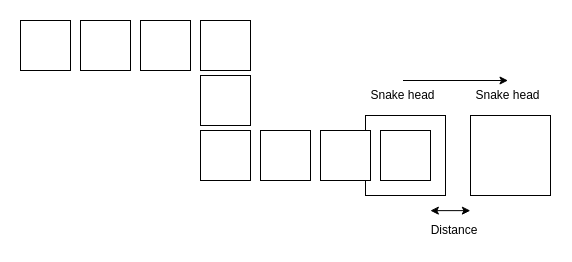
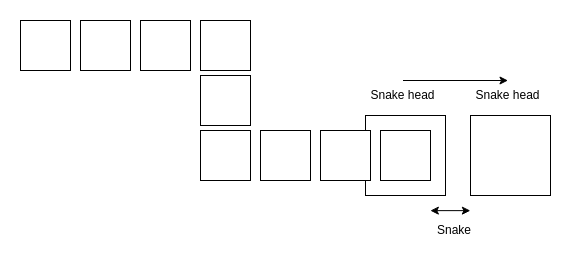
node "Distance": label "Distance" -> "Snake"
